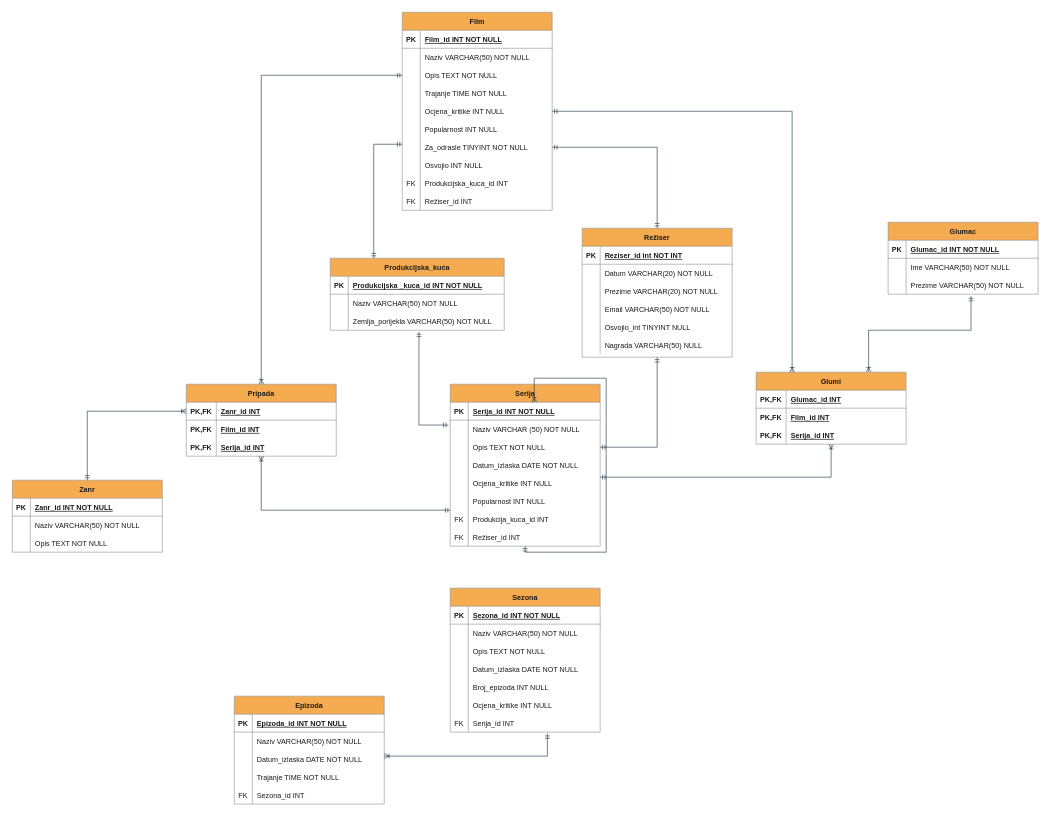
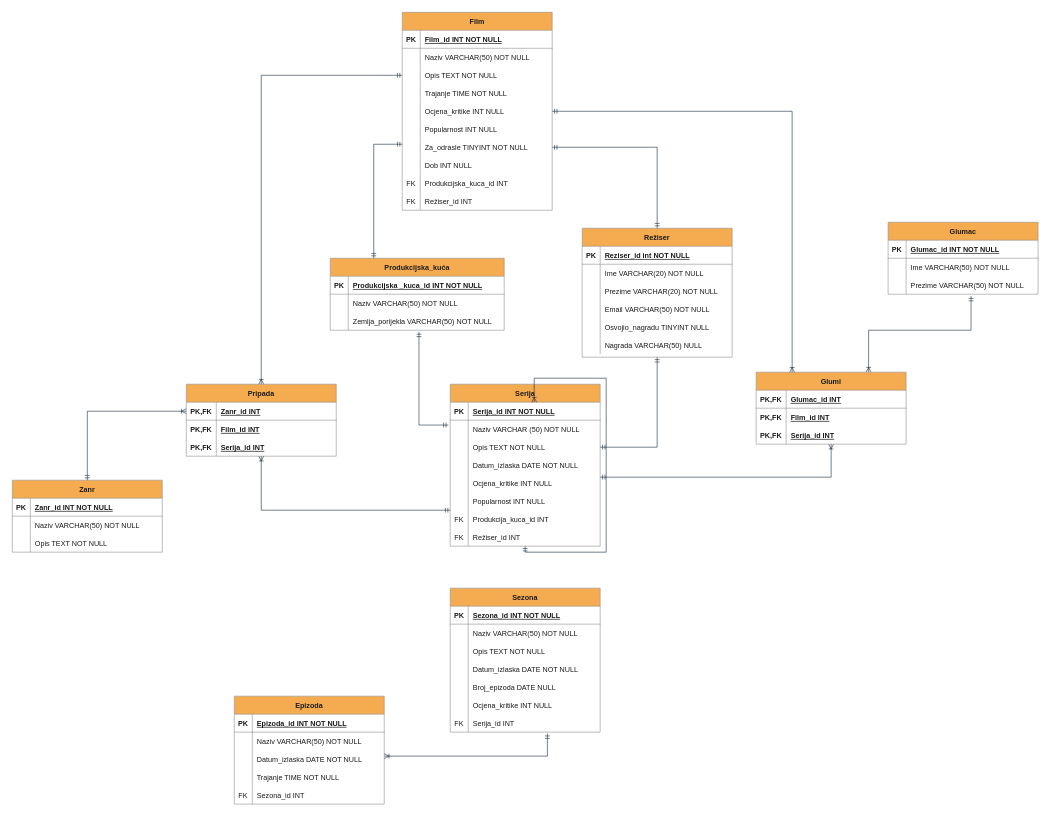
node "Osvojio INT NULL": label "Osvojio INT NULL" -> "Dob INT NULL"
node "Reziser_id int NOT INT": label "Reziser_id int NOT INT" -> "Reziser_id int NOT NULL"
node "Datum VARCHAR(20) NOT NULL": label "Datum VARCHAR(20) NOT NULL" -> "Ime VARCHAR(20) NOT NULL"
node "Osvojio_int TINYINT NULL": label "Osvojio_int TINYINT NULL" -> "Osvojio_nagradu TINYINT NULL"
node "Broj_epizoda INT NULL": label "Broj_epizoda INT NULL" -> "Broj_epizoda DATE NULL"
